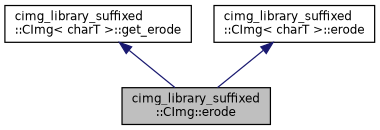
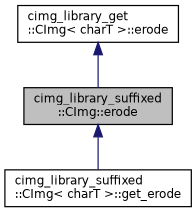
node "cimg_library_suffixed ::CImg< charT >::erode": label "cimg_library_suffixed ::CImg< charT >::erode" -> "cimg_library_get ::CImg< charT >::erode"
edge "cimg_library_suffixed ::CImg::erode" -> "cimg_library_suffixed ::CImg< charT >::get_erode": reversed
